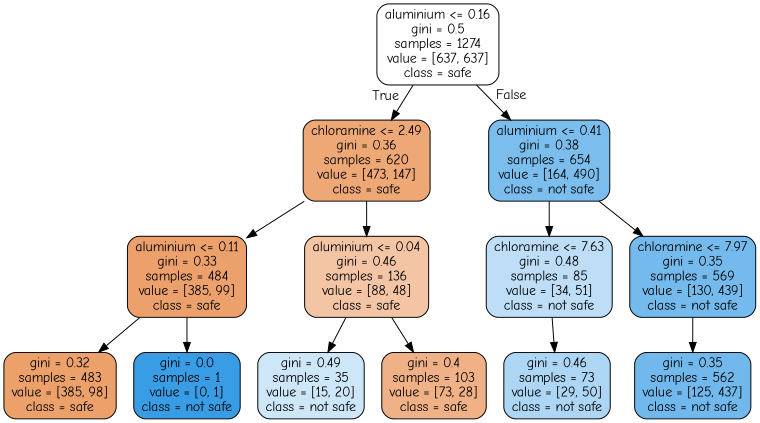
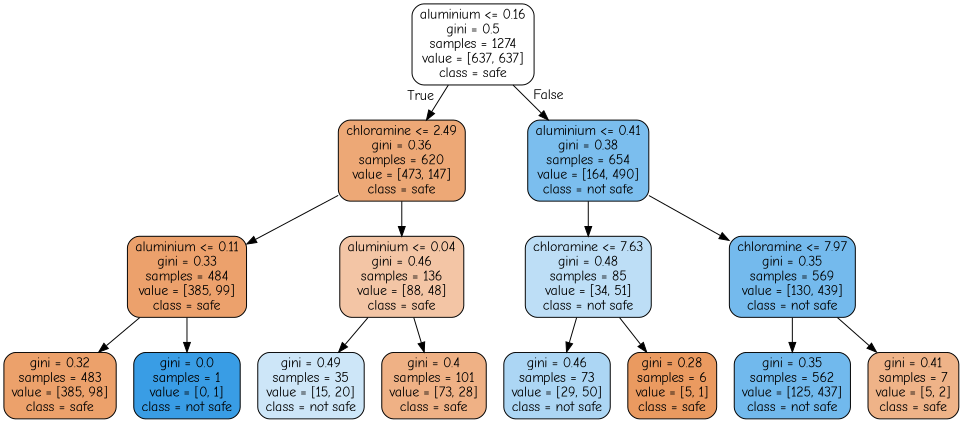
node "gini = 0.4 samples = 103 value = [73, 28] class = safe": label "gini = 0.4 samples = 103 value = [73, 28] class = safe" -> "gini = 0.4 samples = 101 value = [73, 28] class = safe"
node "gini = 0.28 samples = 6 value = [5, 1] class = safe": added
node "gini = 0.41 samples = 7 value = [5, 2] class = safe": added
